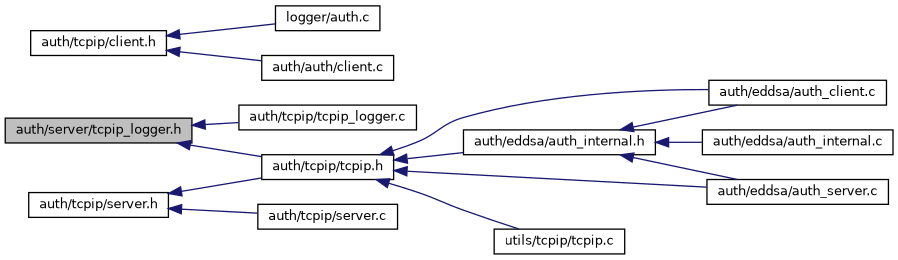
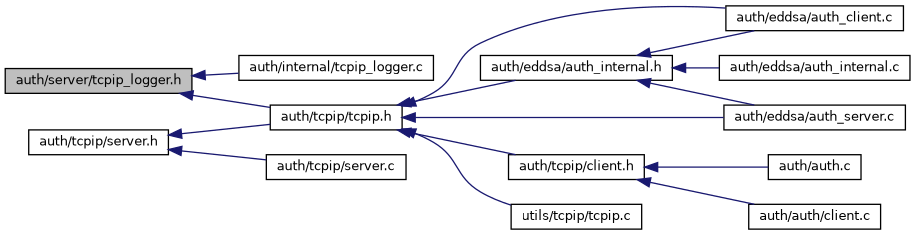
node "logger/auth.c": label "logger/auth.c" -> "auth/auth.c"
node "auth/tcpip/tcpip_logger.c": label "auth/tcpip/tcpip_logger.c" -> "auth/internal/tcpip_logger.c"
edge "auth/tcpip/client.h" -> "auth/tcpip/tcpip.h": added
